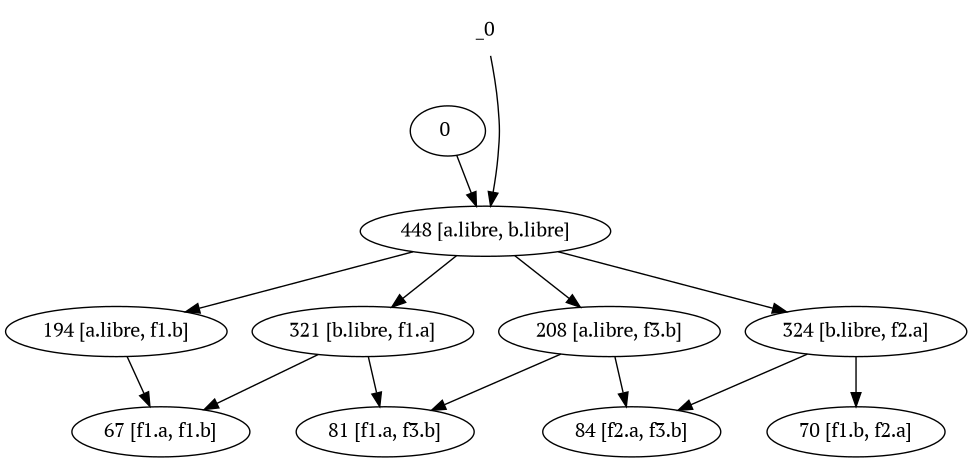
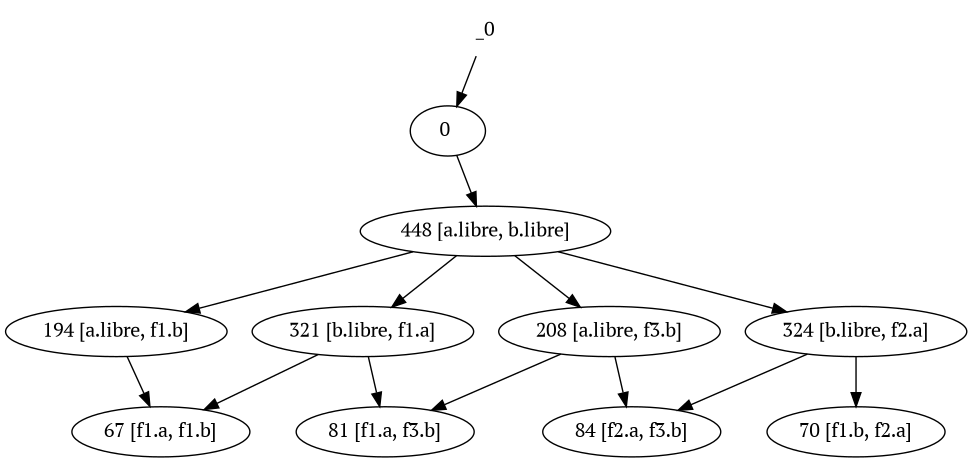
edge "_0" -> "448 [a.libre, b.libre]": now "_0" -> "0"
